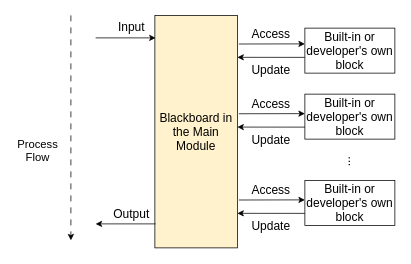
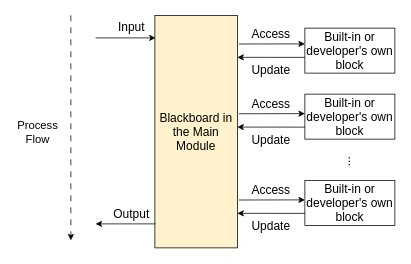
node "Process Flow": moved (38, 150) -> (38, 132)
